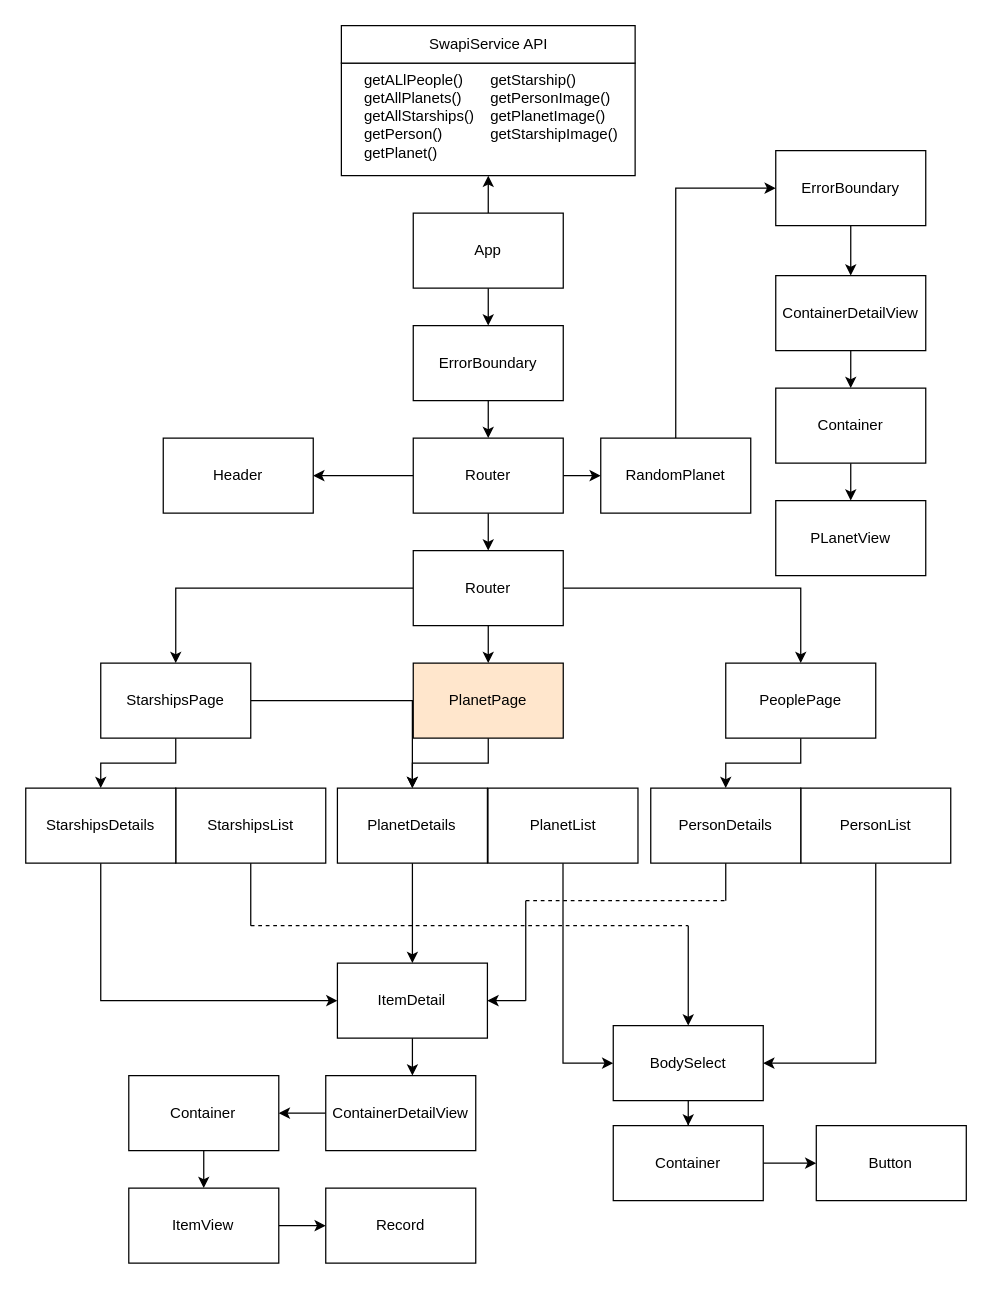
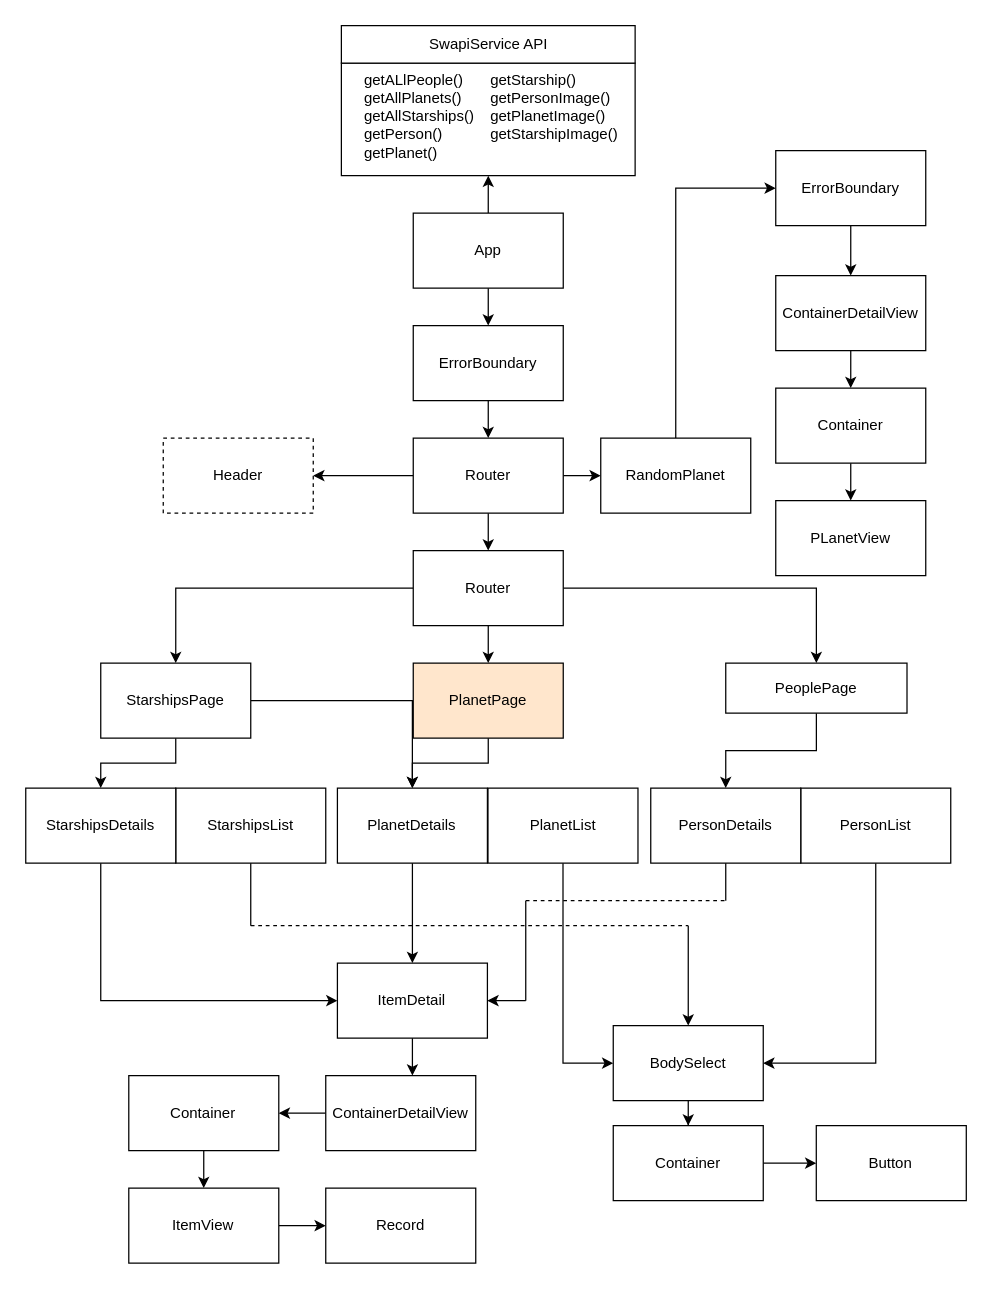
node "Header": style solid -> dashed
node "PeoplePage": size 150x75 -> 181x50
